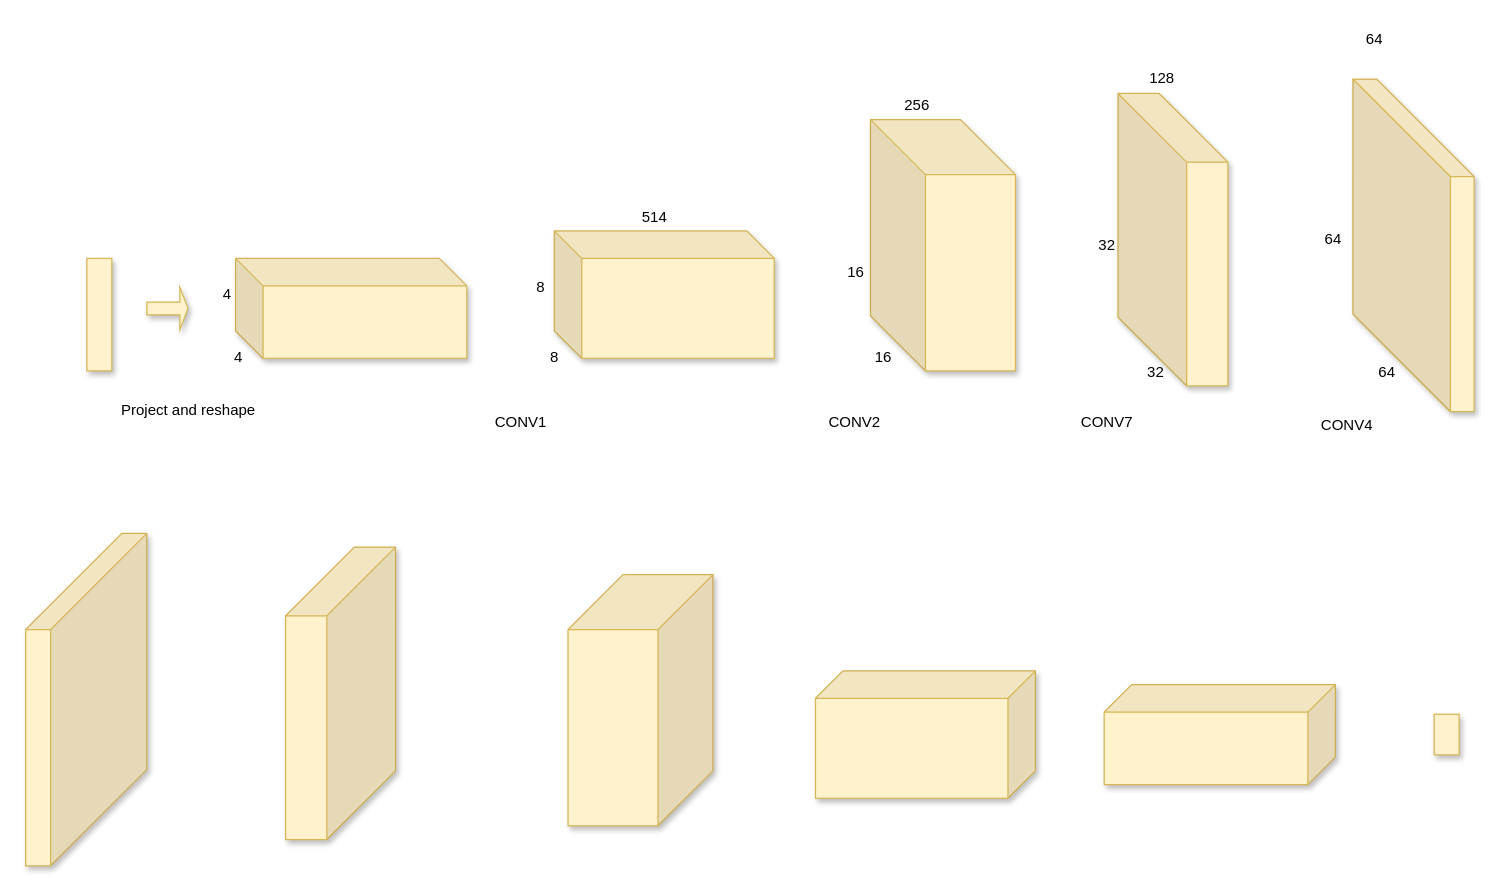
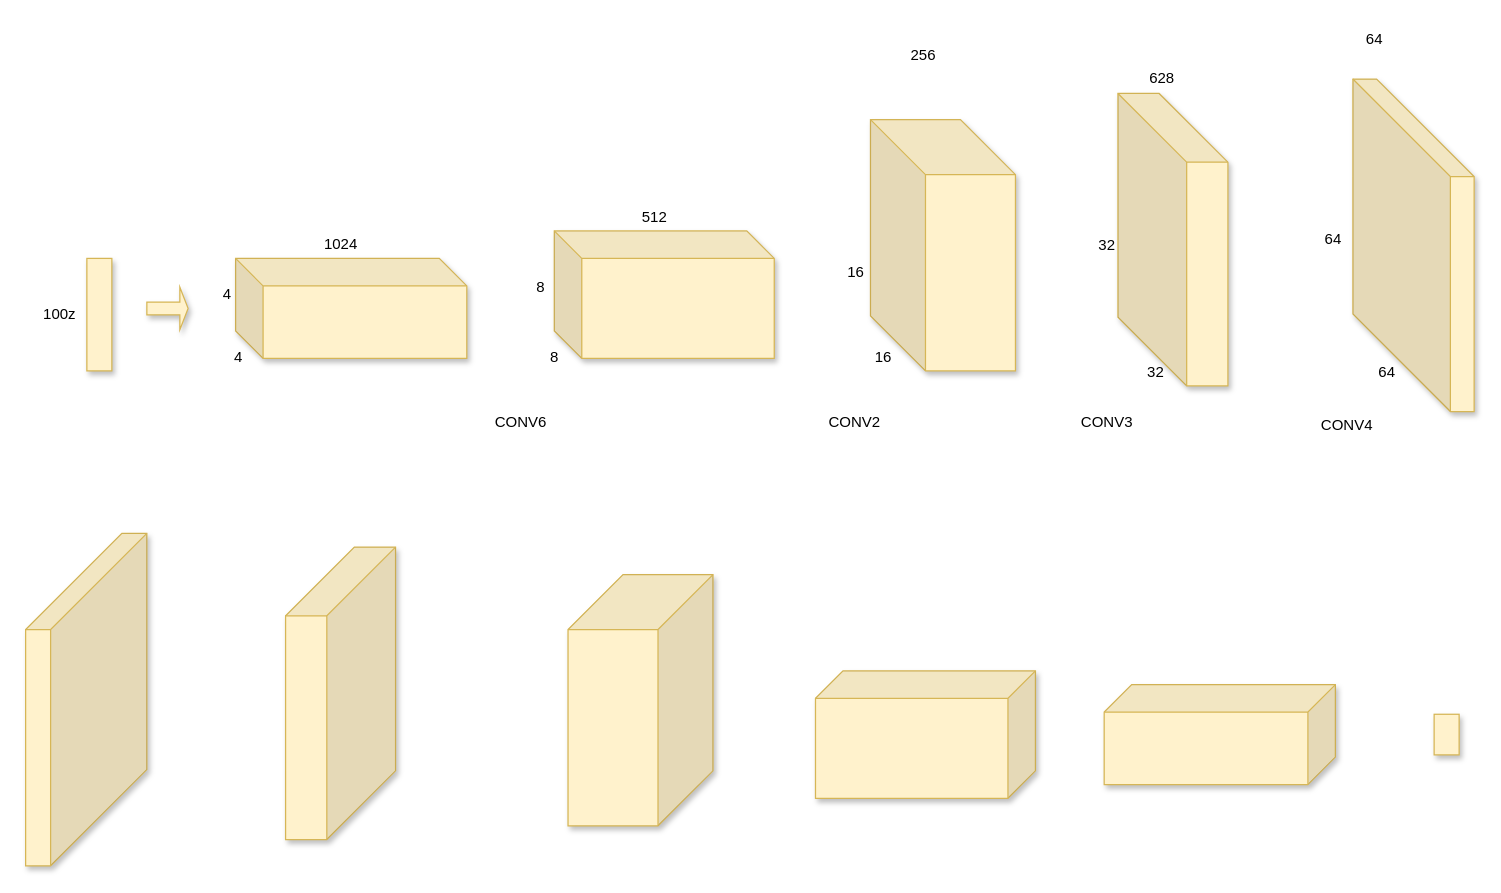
node "128": label "128" -> "628"
node "256": moved (916, 106) -> (923, 56)
node "514": label "514" -> "512"
node "1024": added
node "100z": added
node "Project and reshape": removed
node "CONV1": label "CONV1" -> "CONV6"
node "CONV7": label "CONV7" -> "CONV3"
